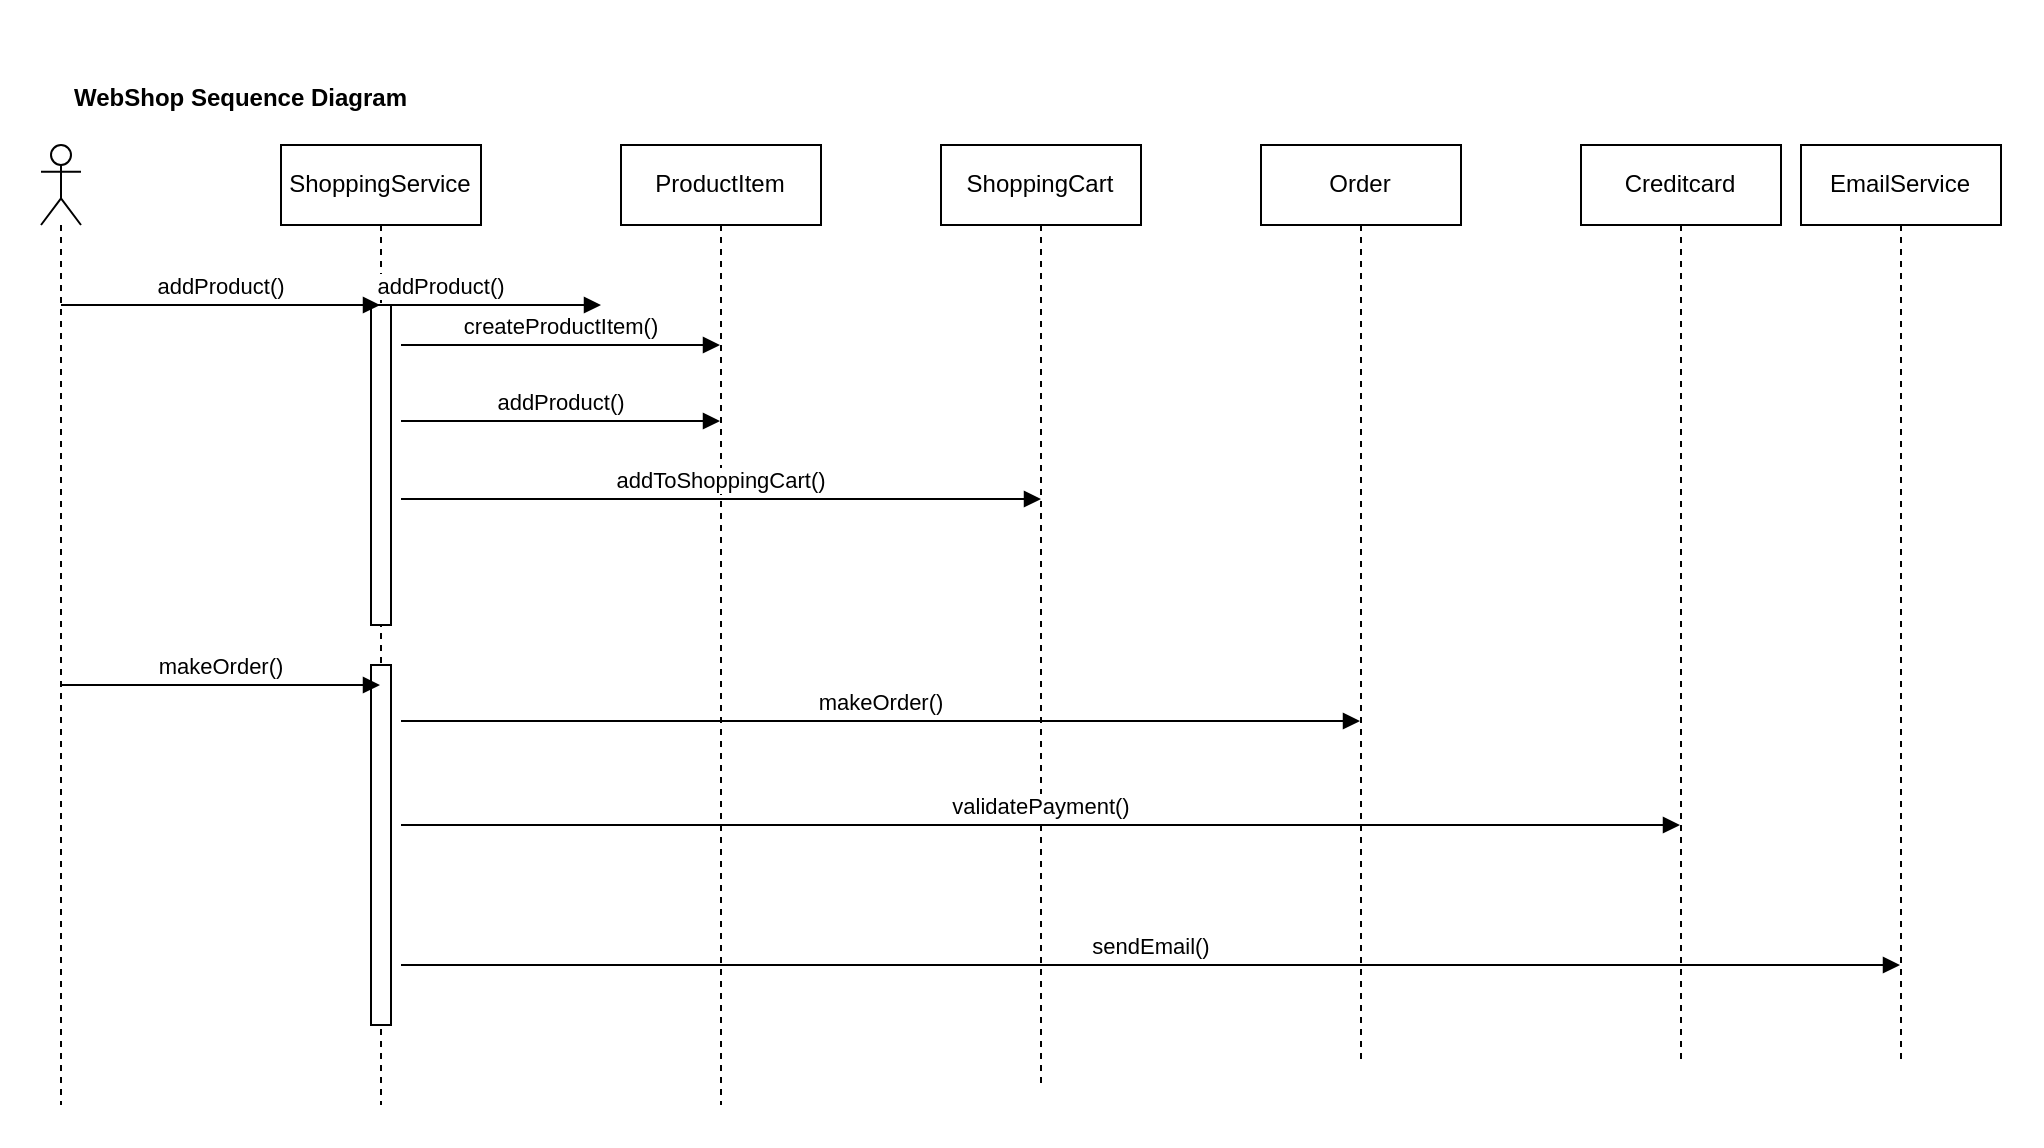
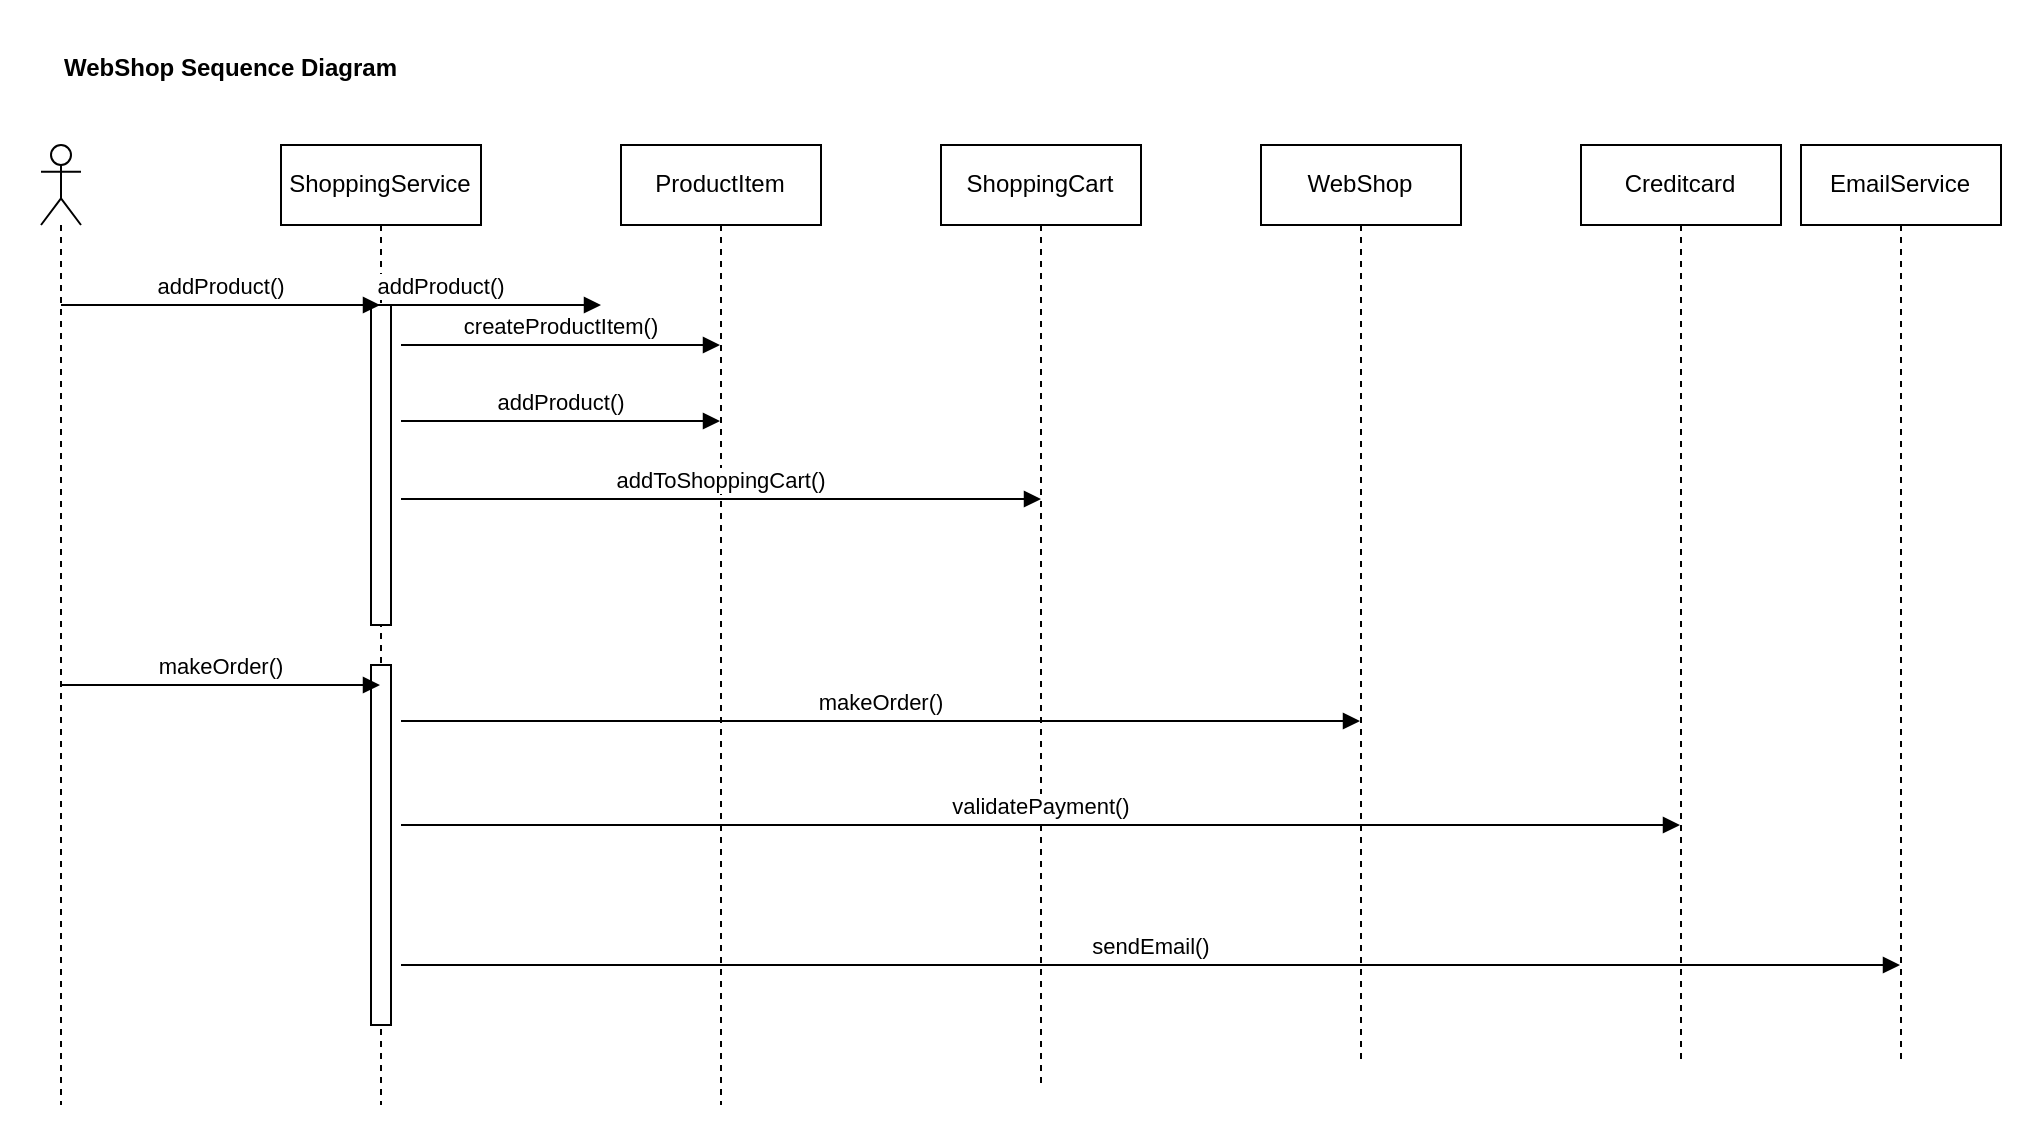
node "WebShop Sequence Diagram": moved (277, 97) -> (267, 67)
node "Order": label "Order" -> "WebShop"
